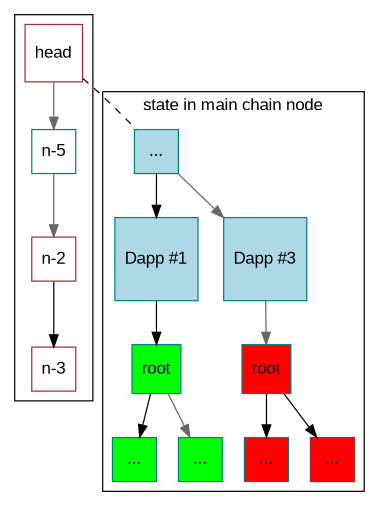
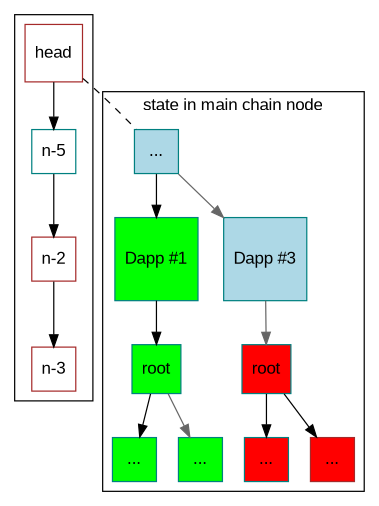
edge "head" -> "n-5": color gray40 -> black
edge "n-5" -> "n-2": color gray40 -> black
node "Dapp #1": fillcolor lightblue -> green
